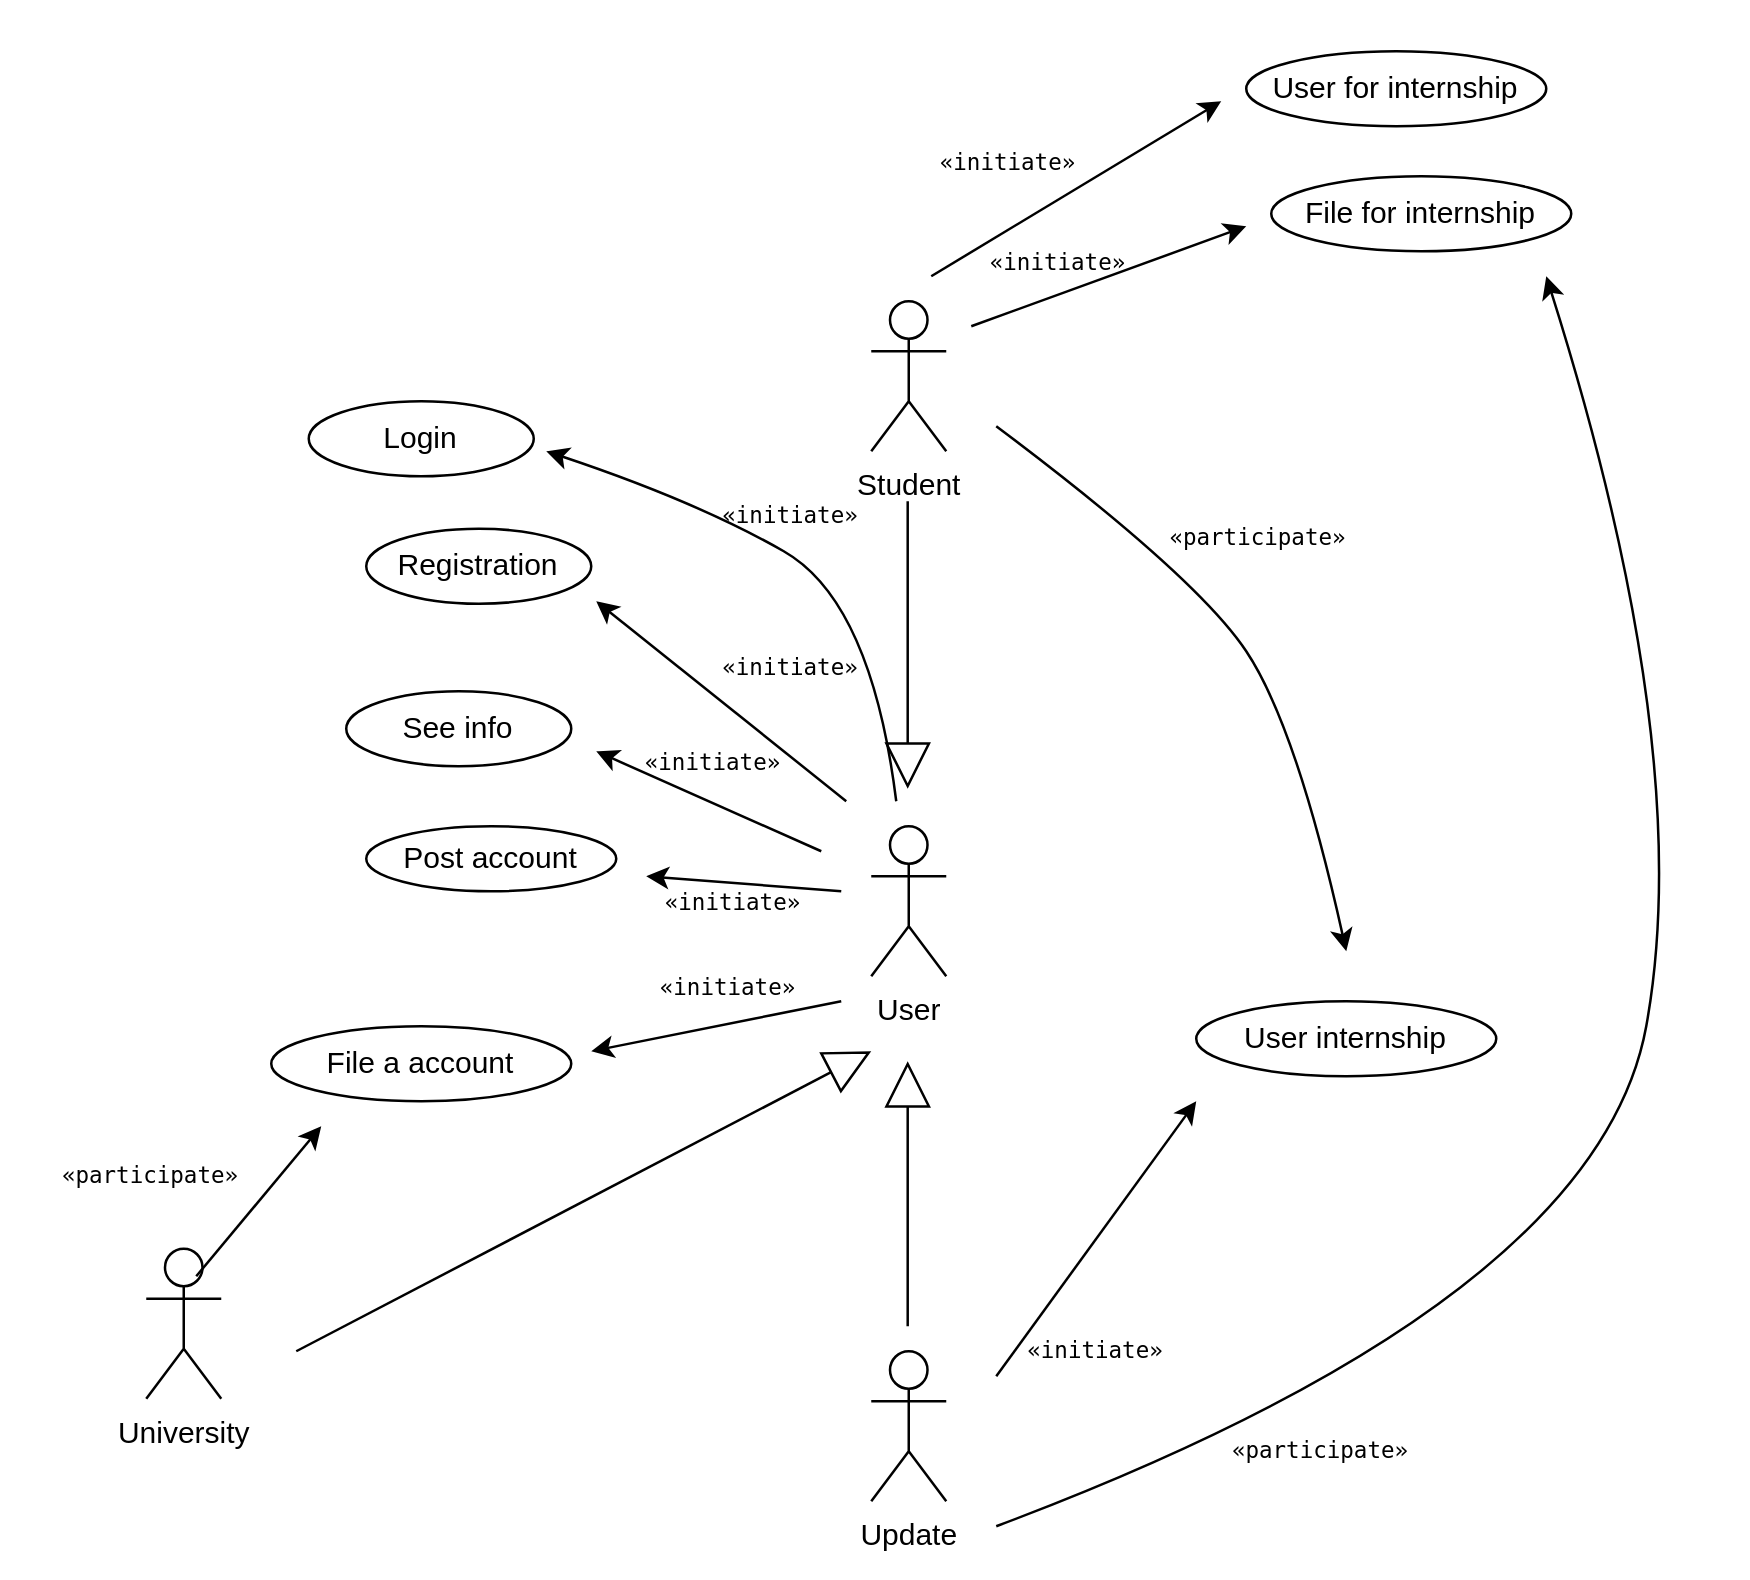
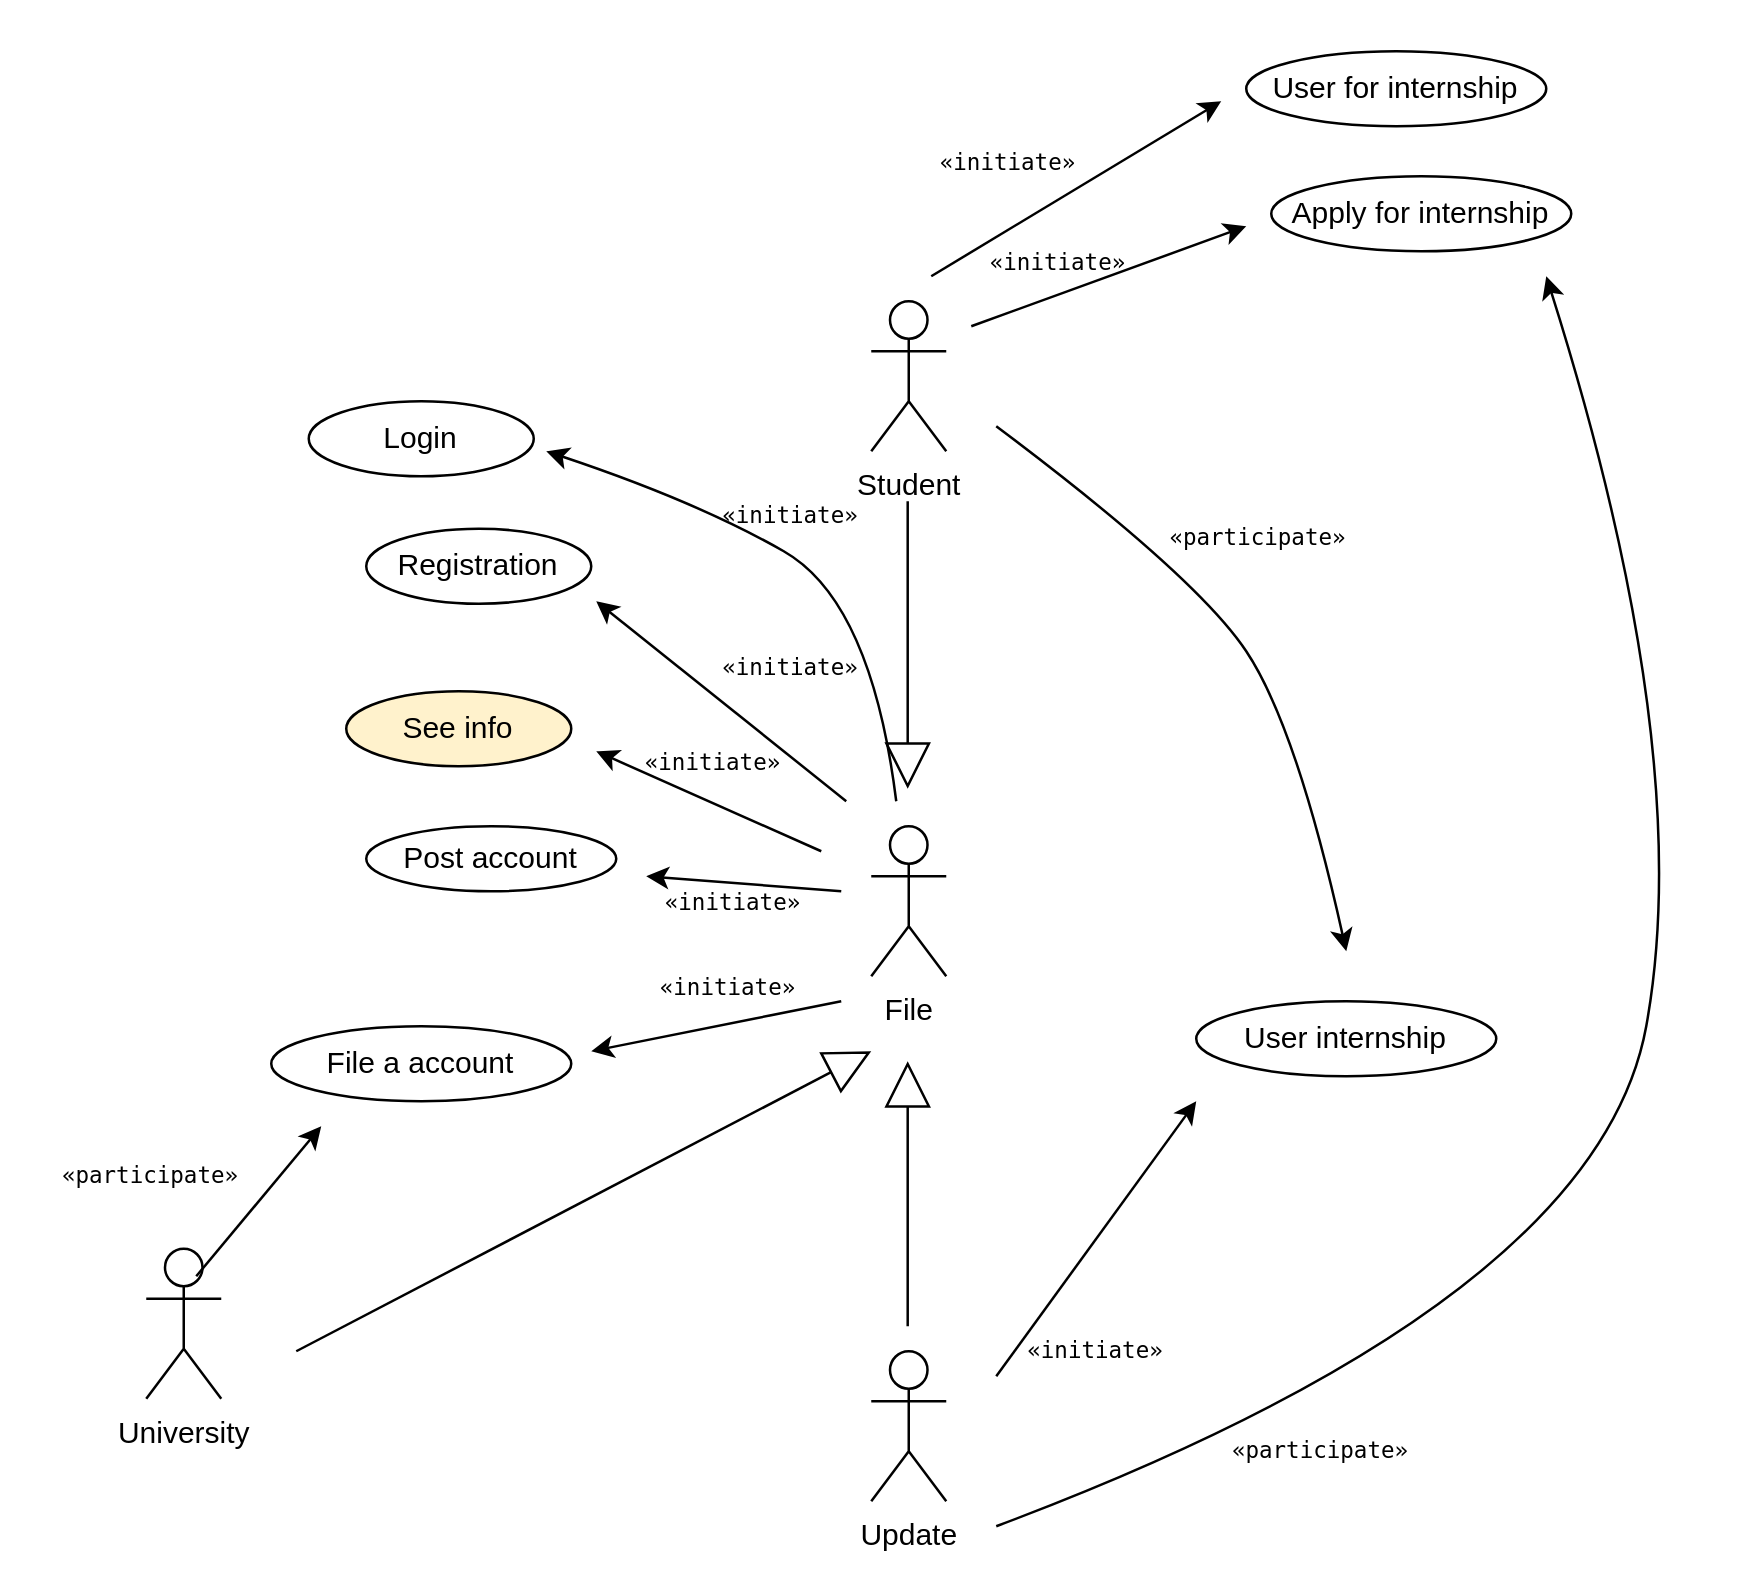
node "File for internship": label "File for internship" -> "Apply for internship"
node "See info": fillcolor #ffffff -> #fff2cc
node "User": label "User" -> "File"
